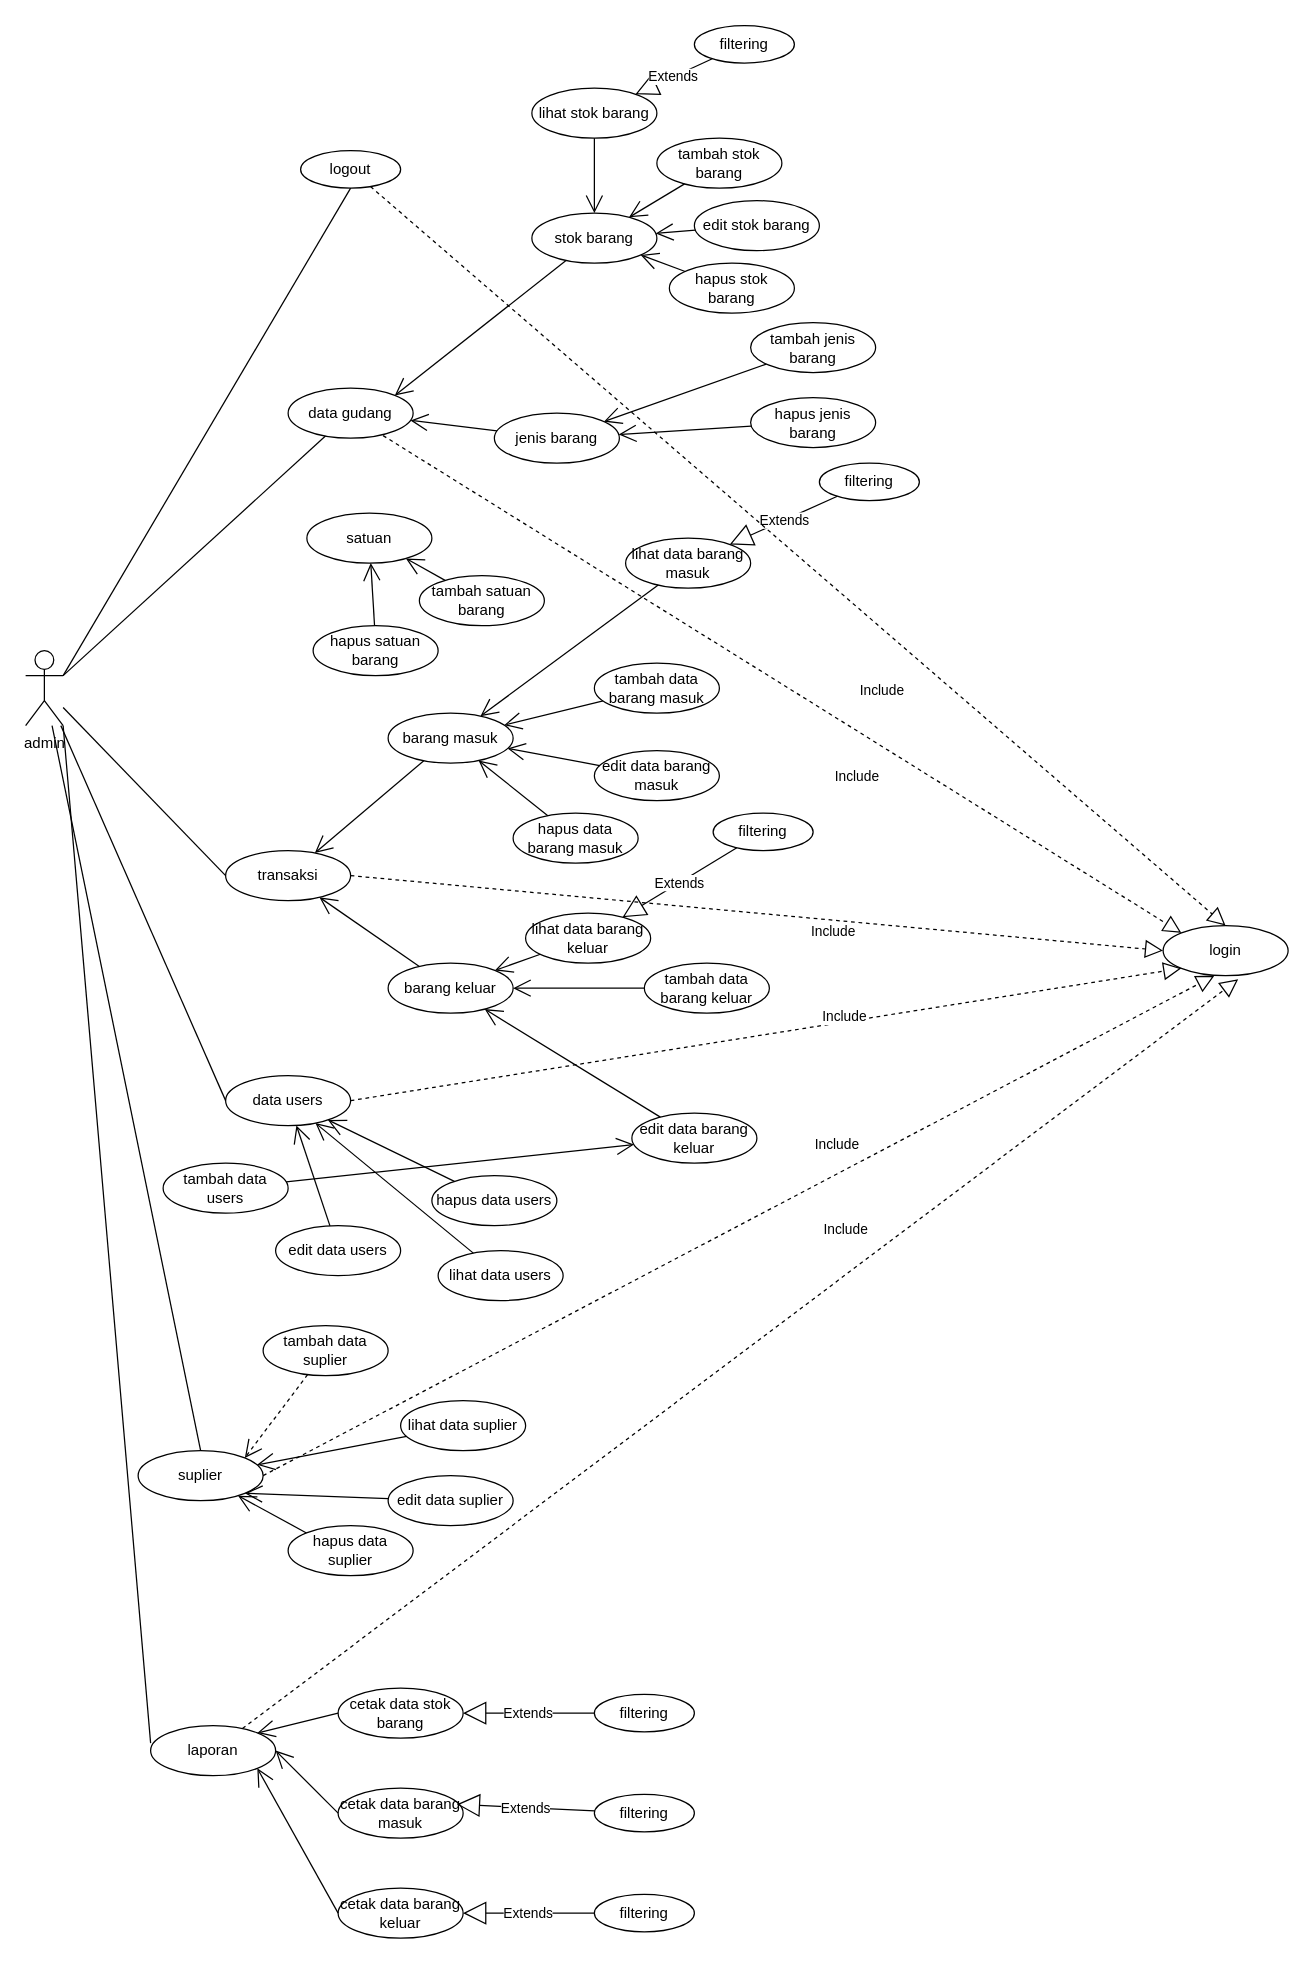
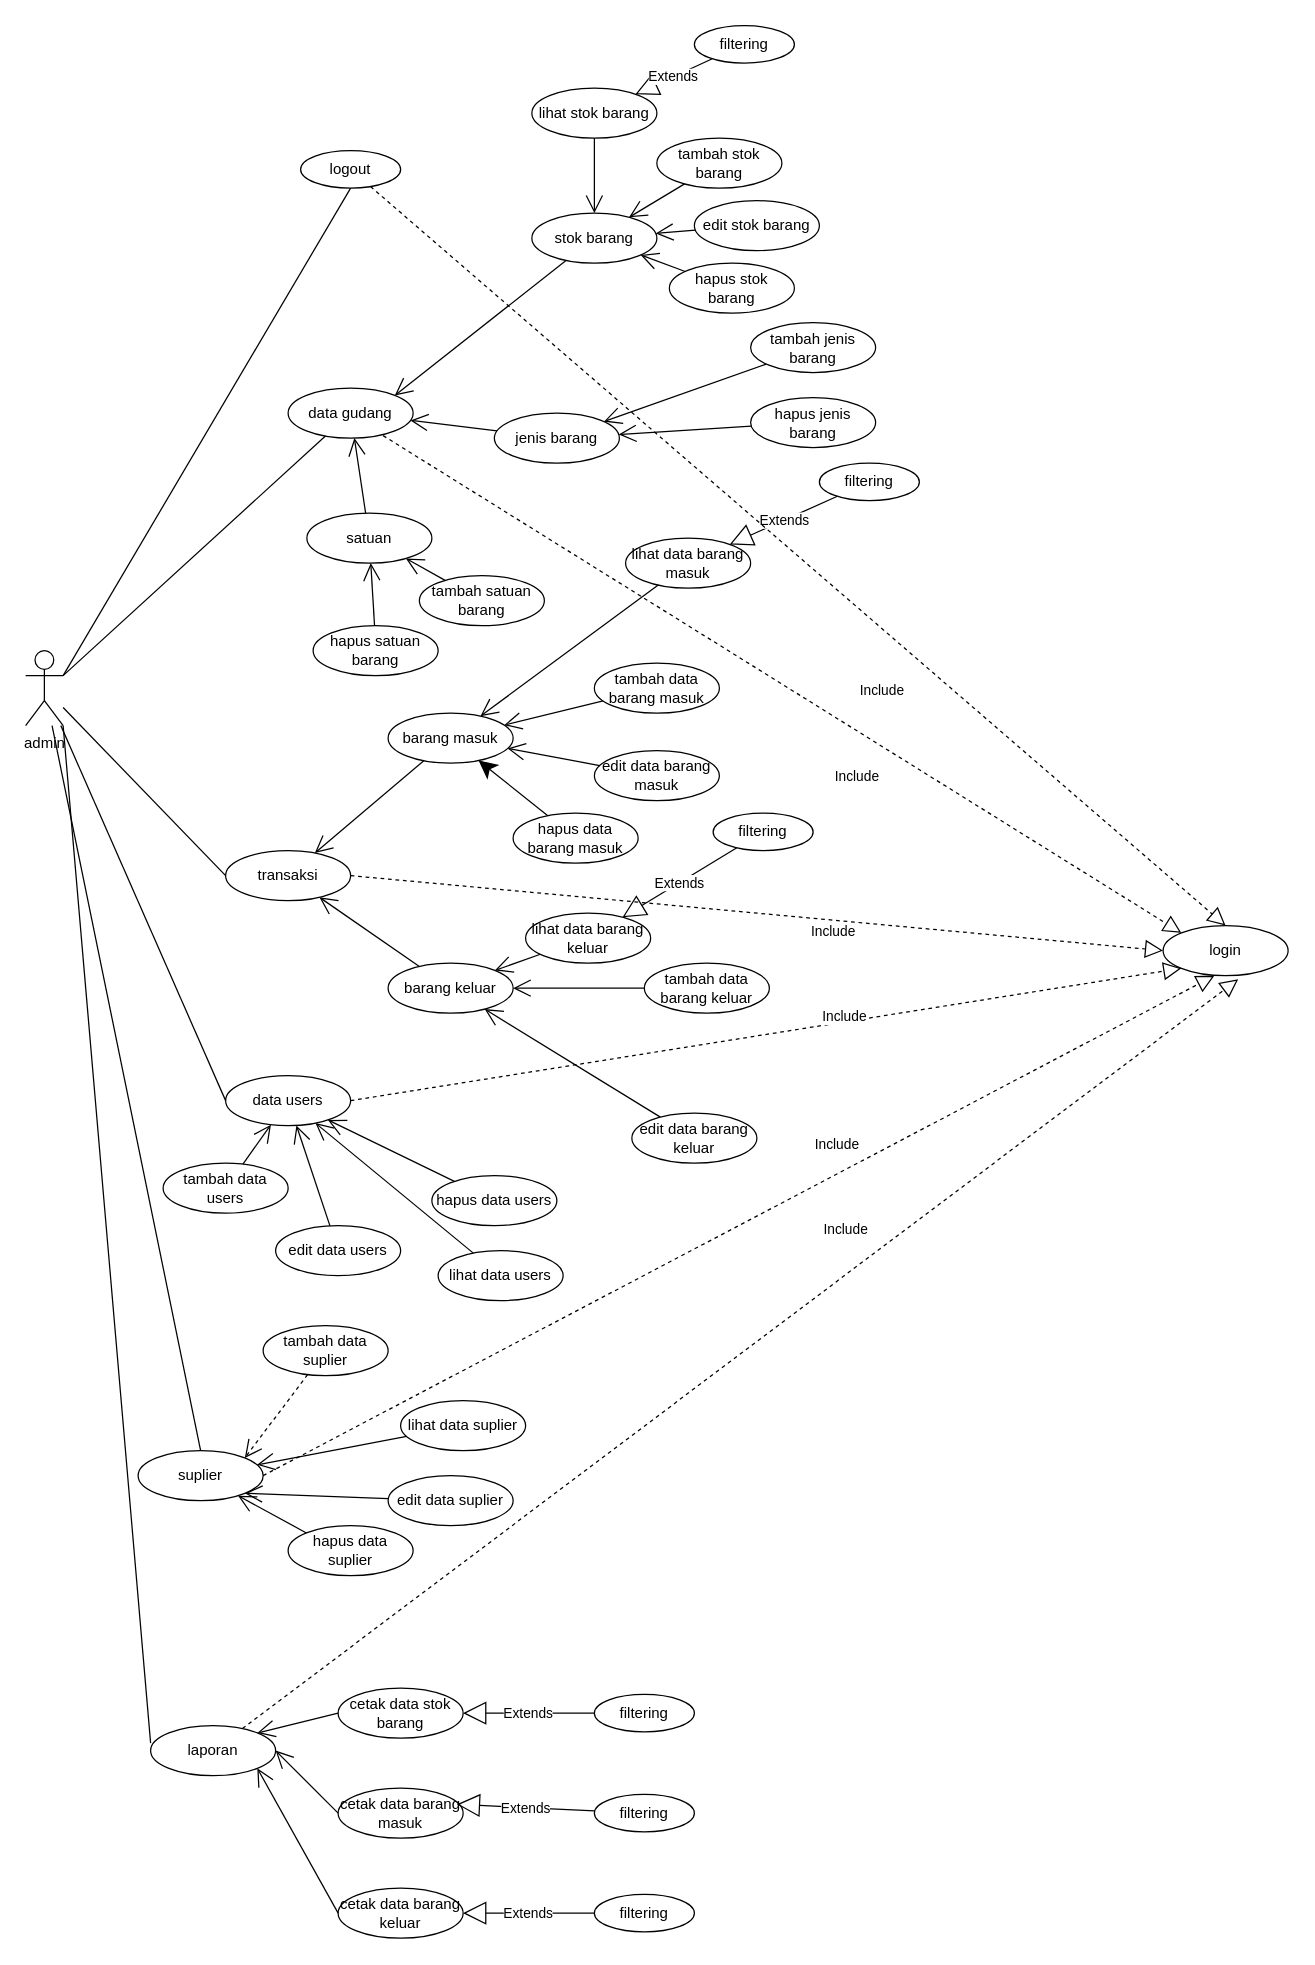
edge "satuan" -> "data gudang": added
edge "hapus data barang masuk" -> "barang masuk": arrowhead open -> classic
edge "tambah data users" -> "edit data barang keluar": now "tambah data users" -> "data users"
